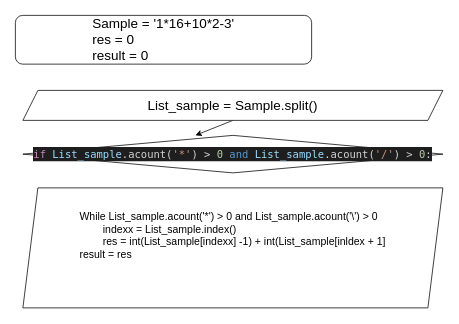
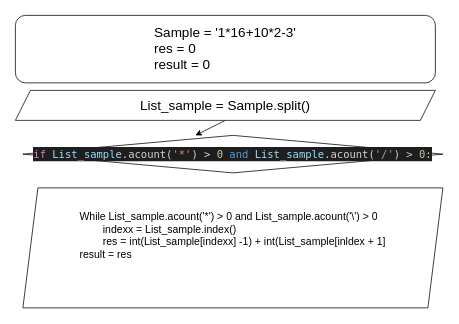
node "Sample = '1*16+10*2-3' res = 0 result = 0": size 296x49 -> 420x68
node "List_sample = Sample.split()": moved (233, 105) -> (225, 105)
